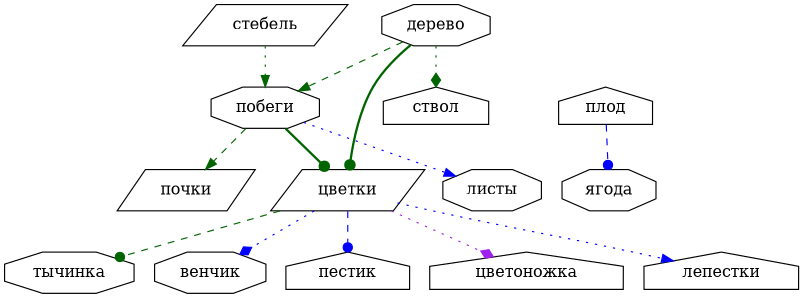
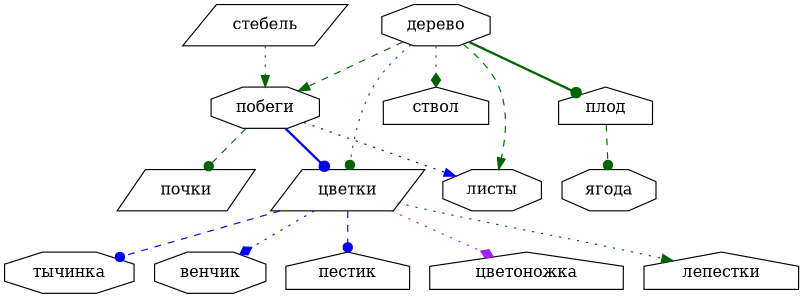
edge "дерево" -> "плод": added
edge "дерево" -> "листы": added
edge "дерево" -> "цветки": style bold -> dotted
edge "плод" -> "ягода": color blue -> darkgreen
edge "побеги" -> "почки": arrowhead normal -> dot
edge "побеги" -> "цветки": color darkgreen -> blue
edge "цветки" -> "лепестки": color blue -> darkgreen
edge "цветки" -> "тычинка": color darkgreen -> blue
